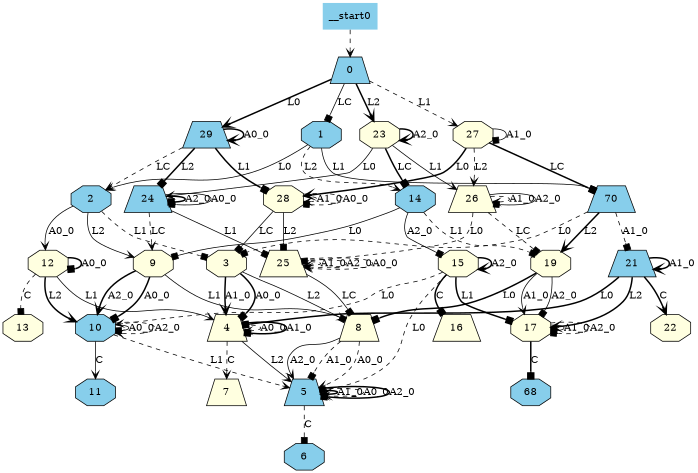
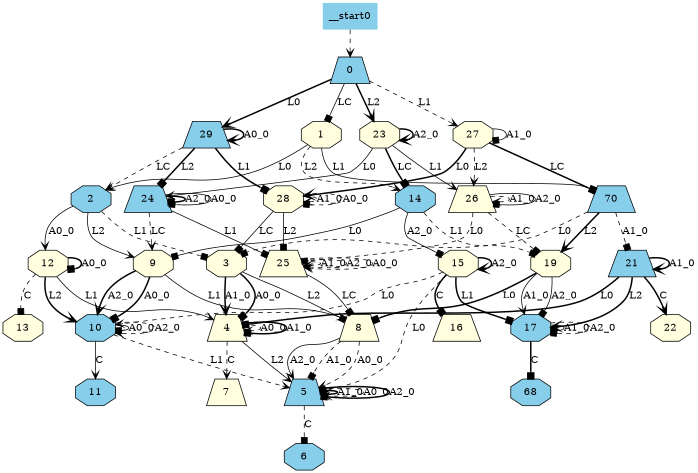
node "1": fillcolor skyblue -> lightyellow
node "17": fillcolor lightyellow -> skyblue
